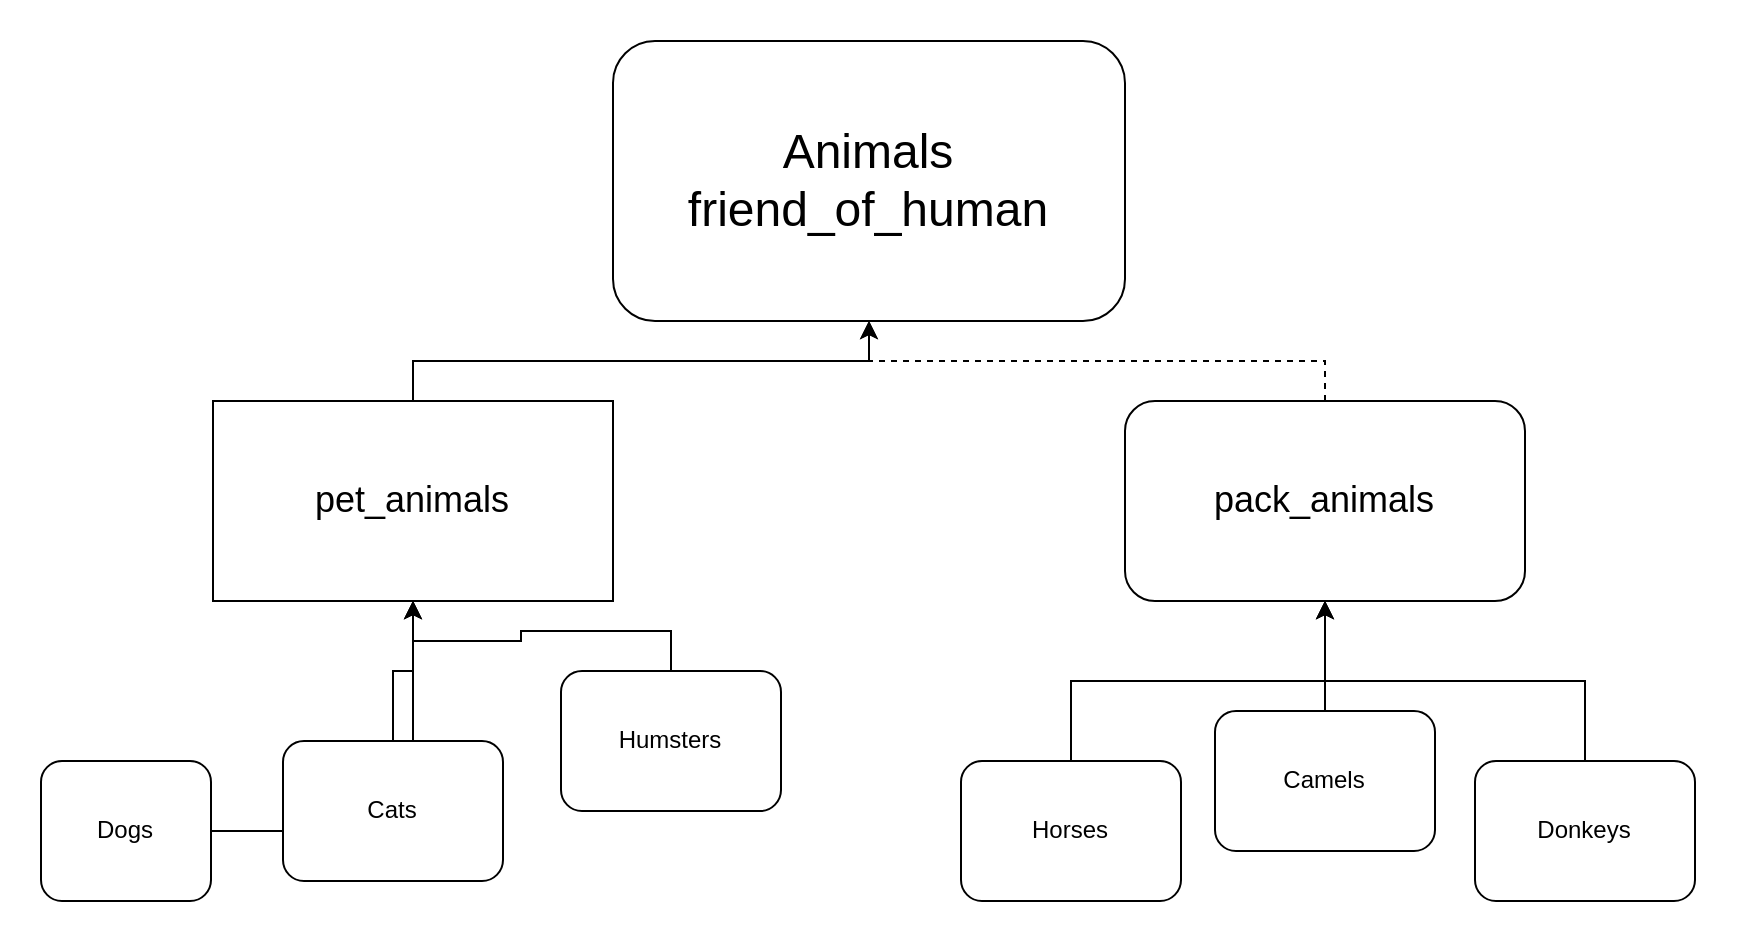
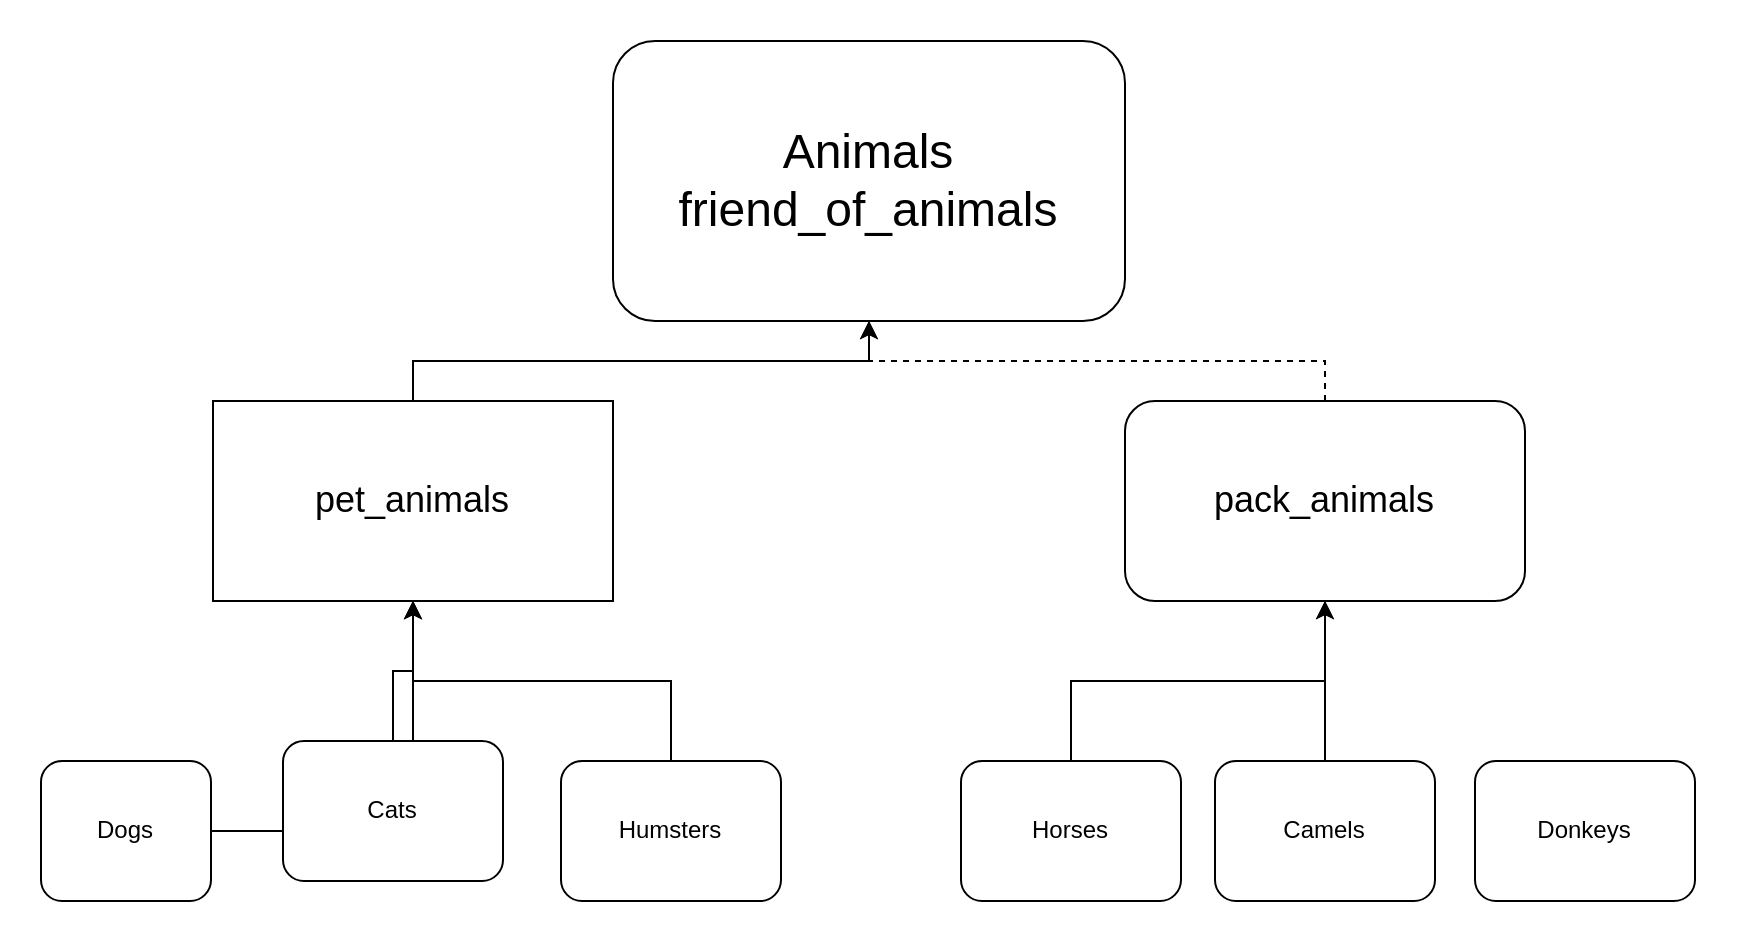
node "Animals friend_of_human": label "Animals friend_of_human" -> "Animals friend_of_animals"
edge "Donkeys" -> "pack_animals": removed
node "Humsters": moved (671, 741) -> (671, 831)
node "Camels": moved (1325, 781) -> (1325, 831)
